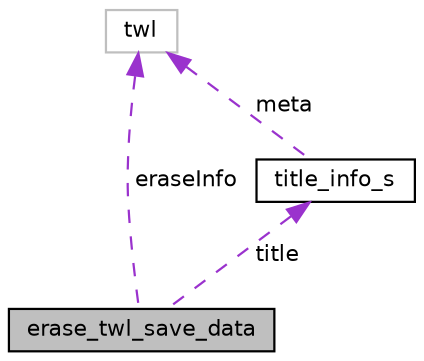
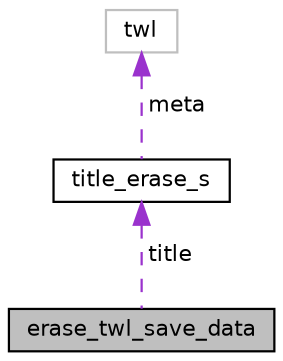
node "title_info_s": label "title_info_s" -> "title_erase_s"
edge "erase_twl_save_data" -> "twl": removed, label "eraseInfo"
